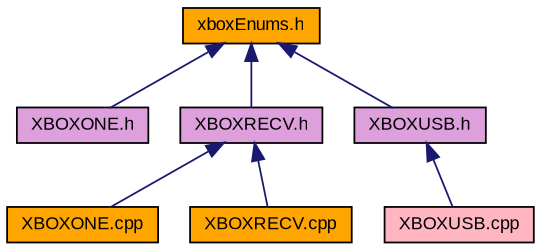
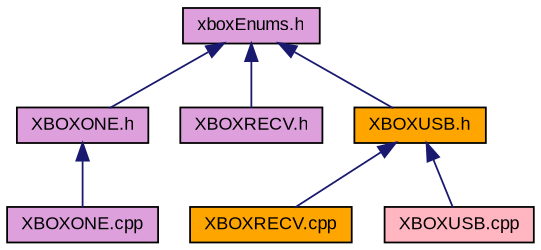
node "xboxEnums.h": fillcolor orange -> plum
node "XBOXUSB.h": fillcolor plum -> orange
edge "XBOXONE.cpp" -> "XBOXRECV.h": now "XBOXONE.cpp" -> "XBOXONE.h"
edge "XBOXRECV.cpp" -> "XBOXRECV.h": now "XBOXRECV.cpp" -> "XBOXUSB.h"
node "XBOXONE.cpp": fillcolor orange -> plum
